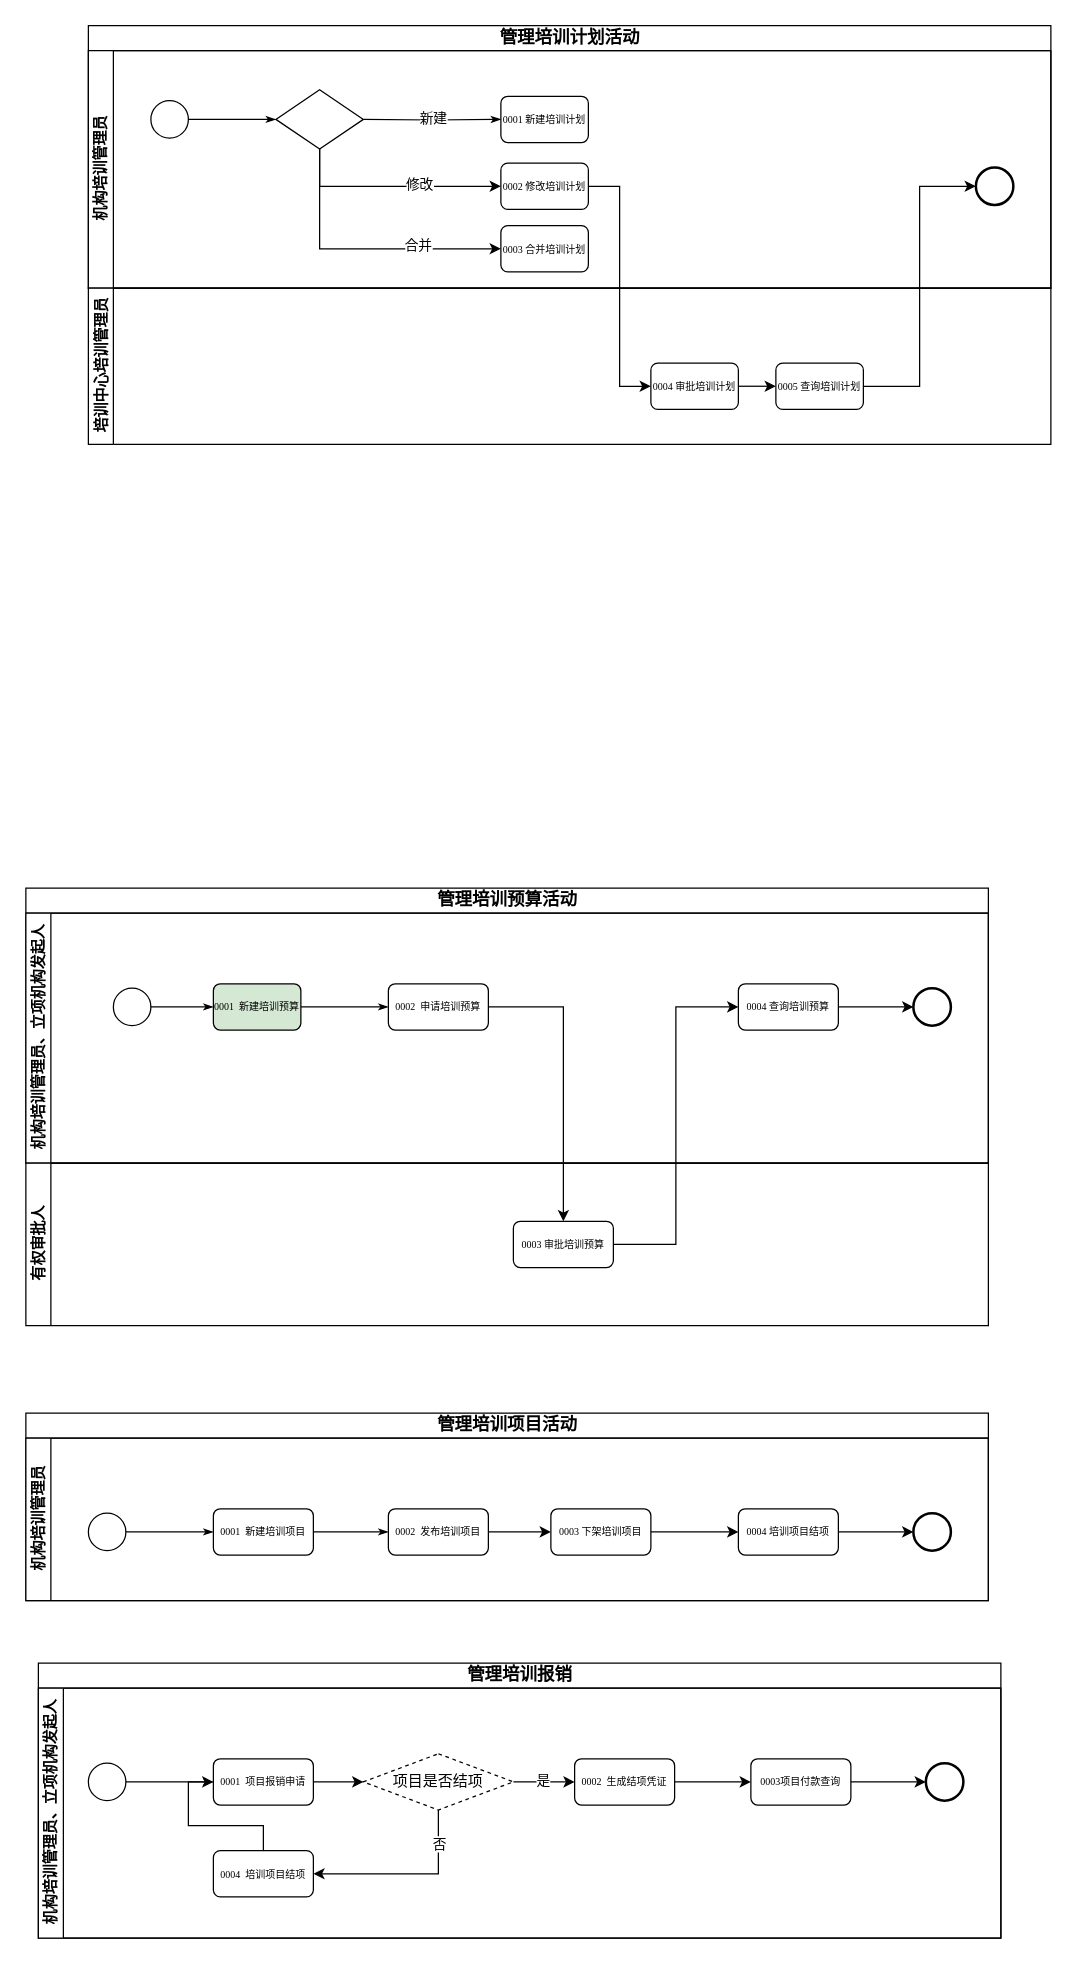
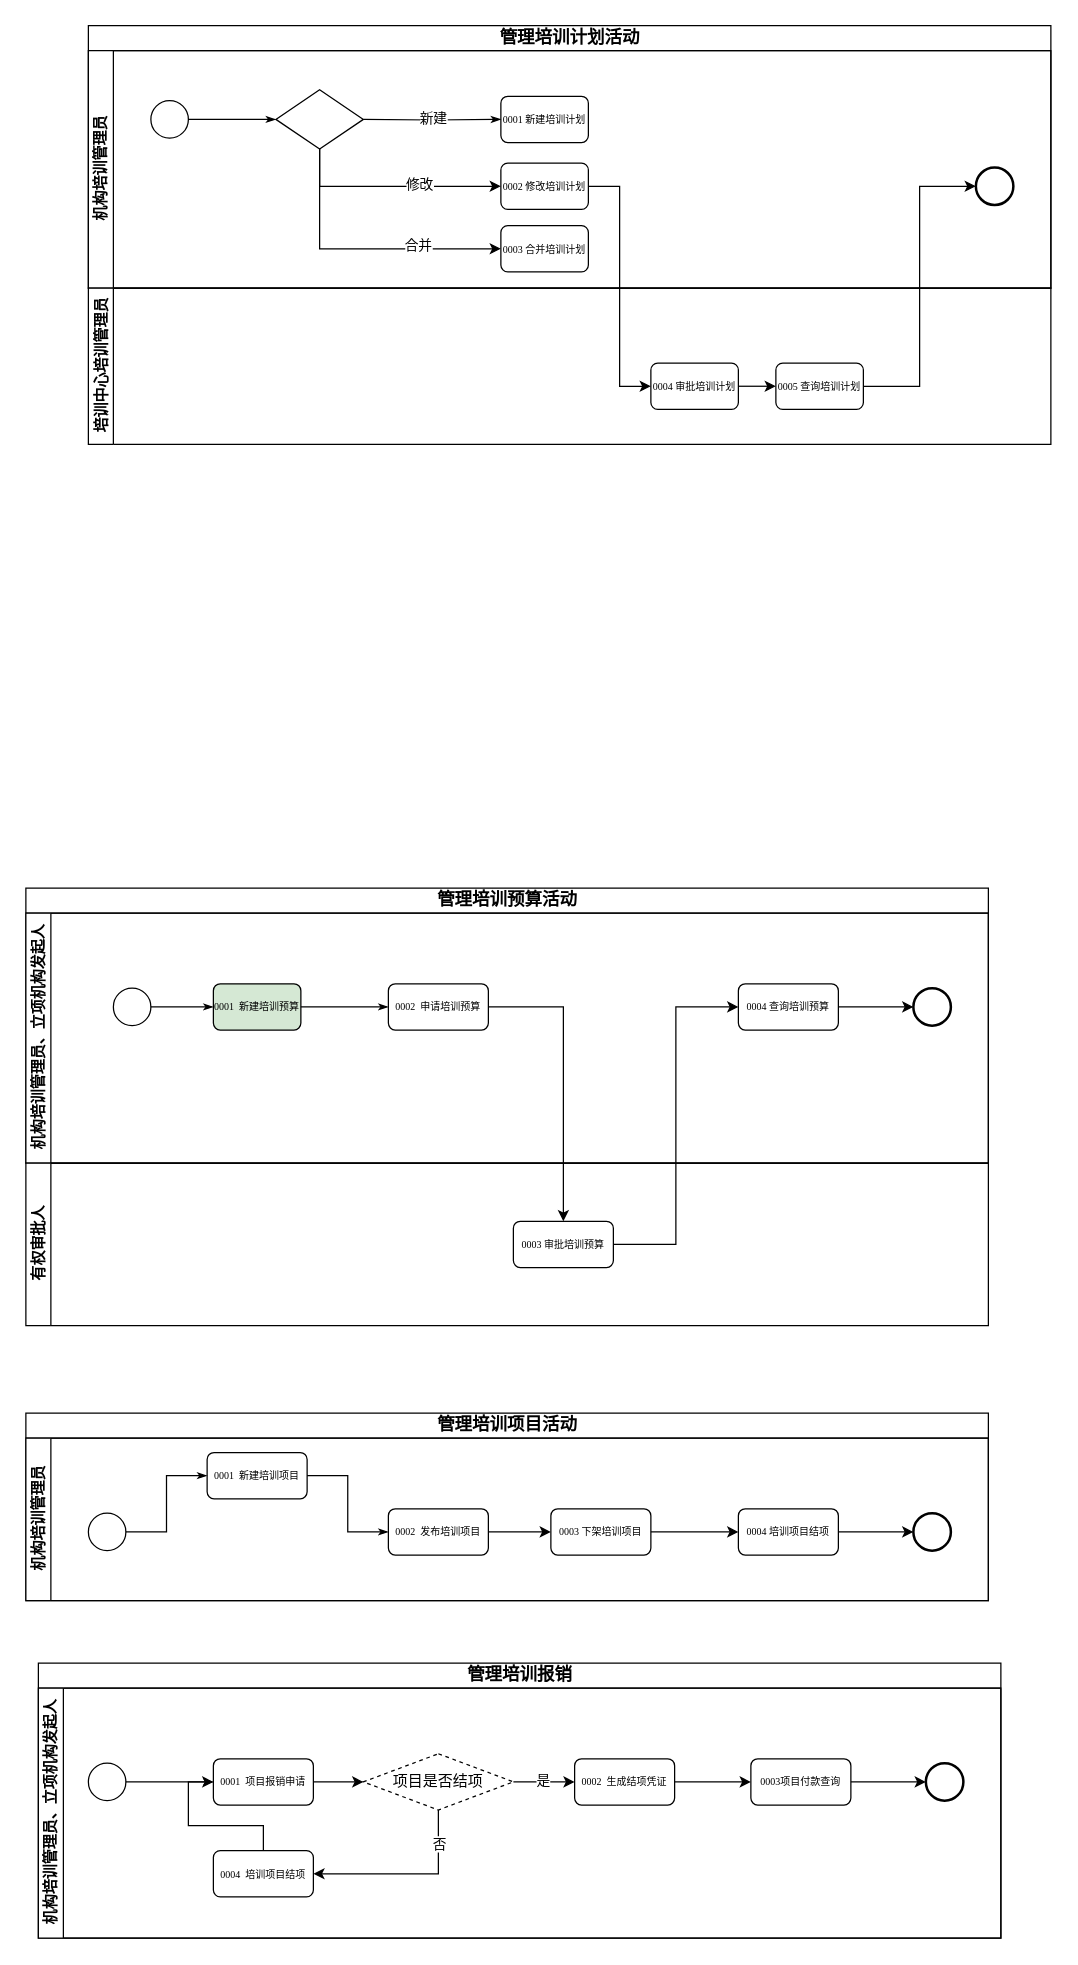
node "0001 新建培训项目": moved (263, 1532) -> (257, 1476)
